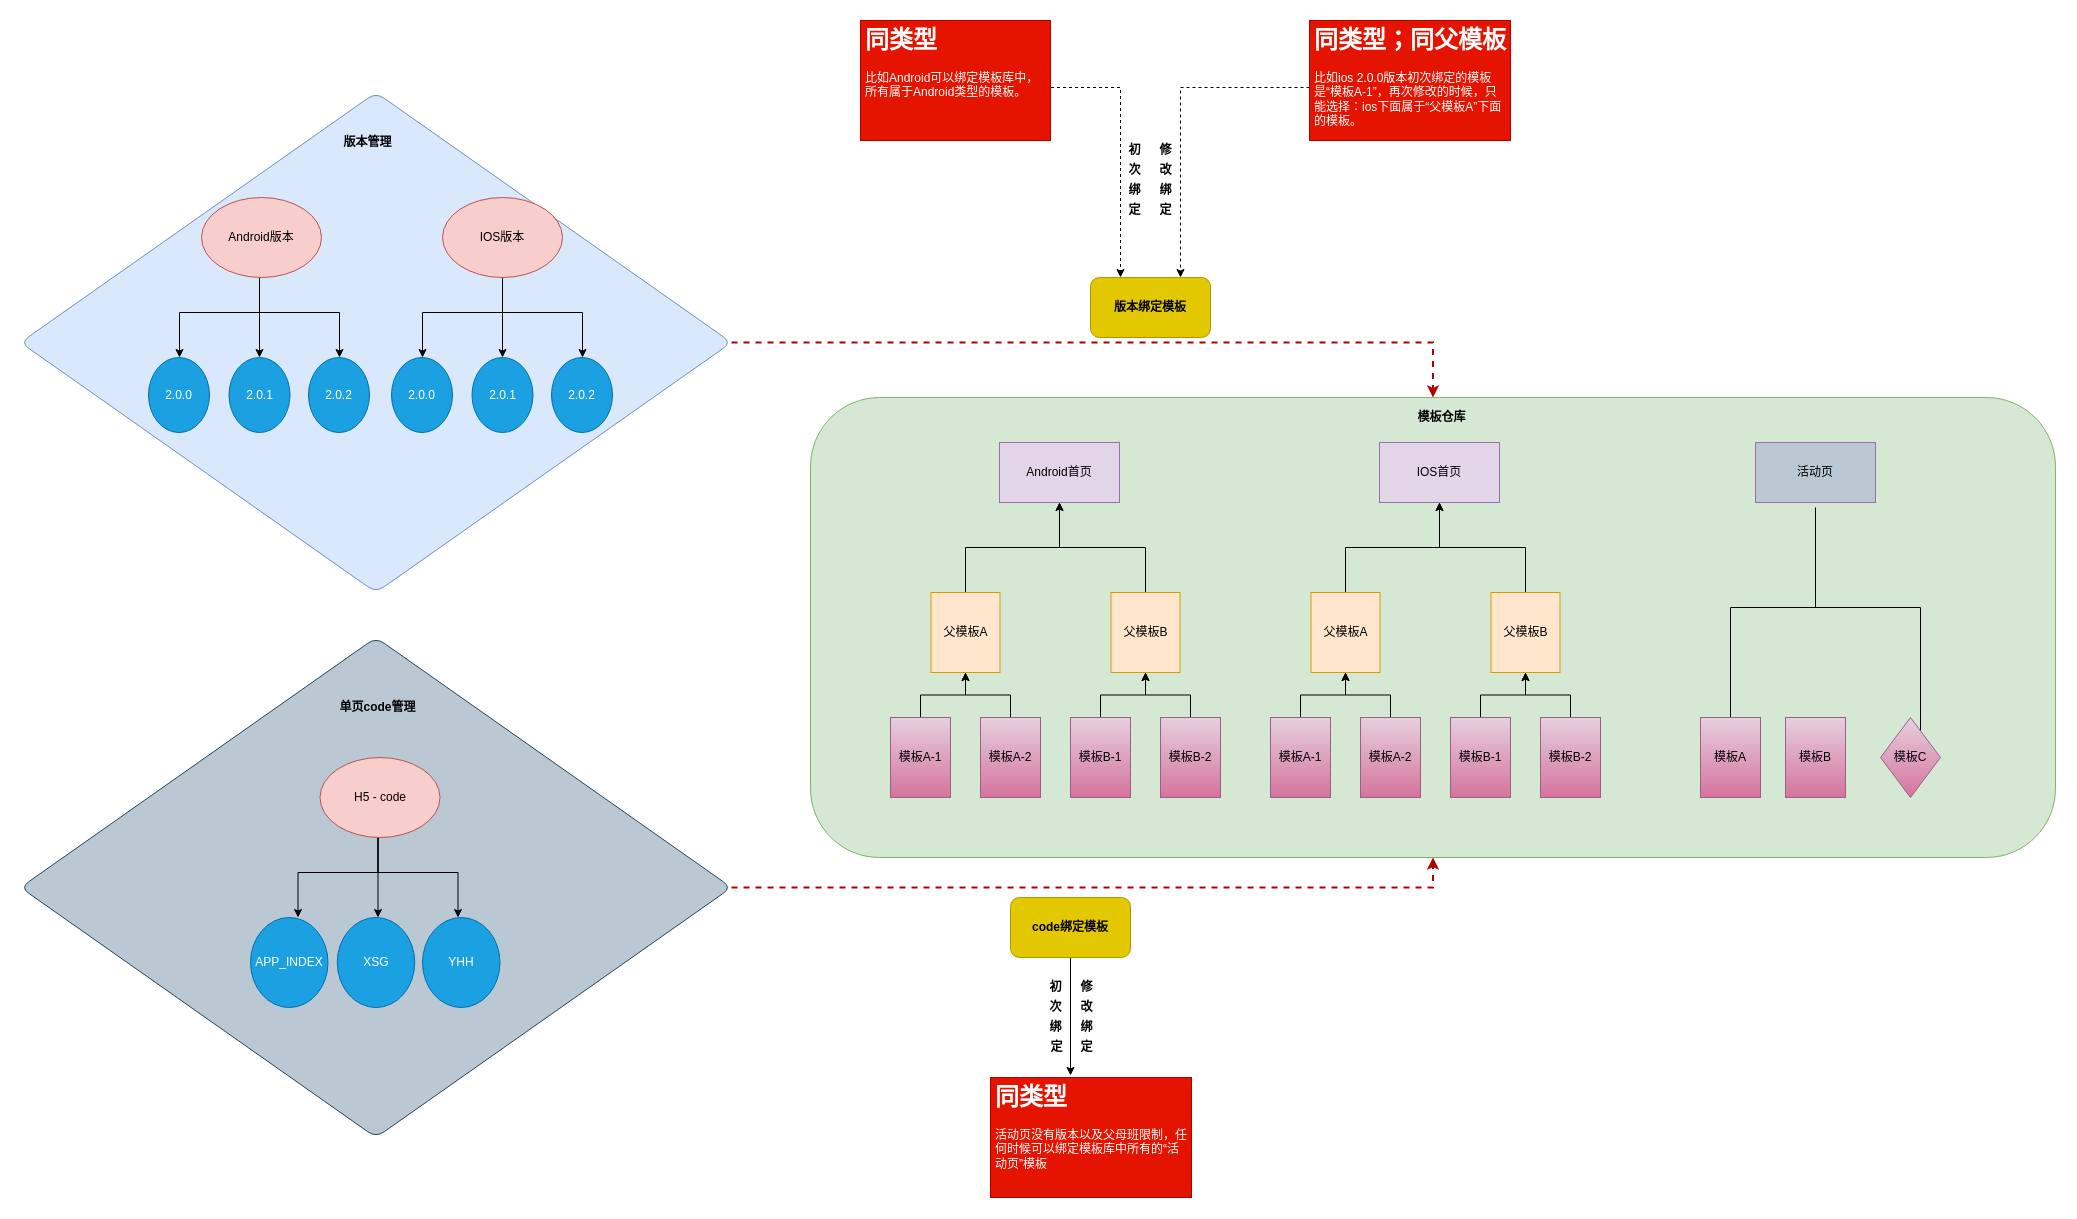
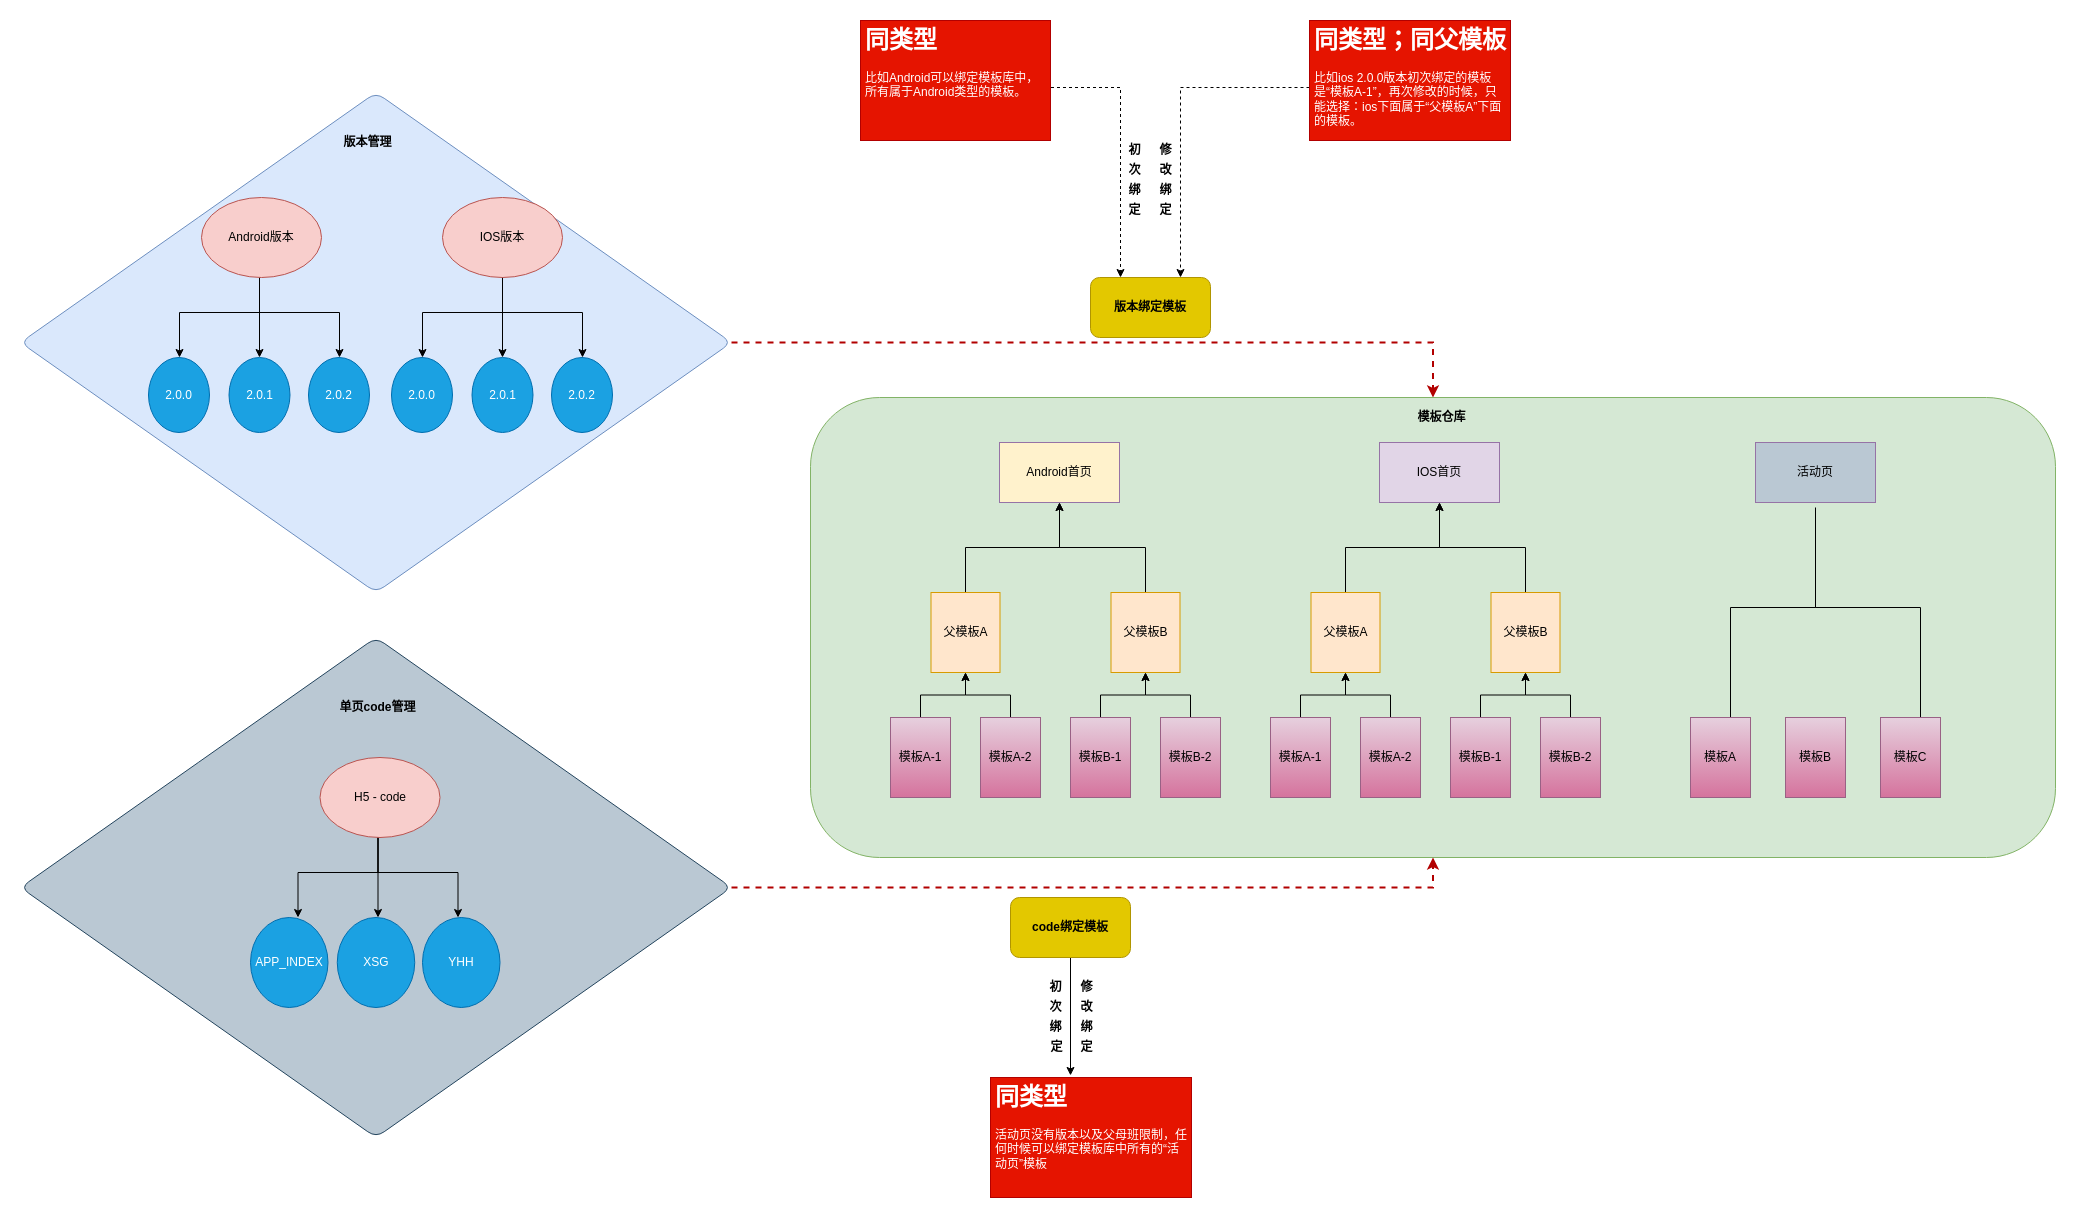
node "Android首页": fillcolor #e1d5e7 -> #fff2cc
node "模板A": moved (1731, 758) -> (1721, 758)
node "模板C": shape diamond -> rectangle
